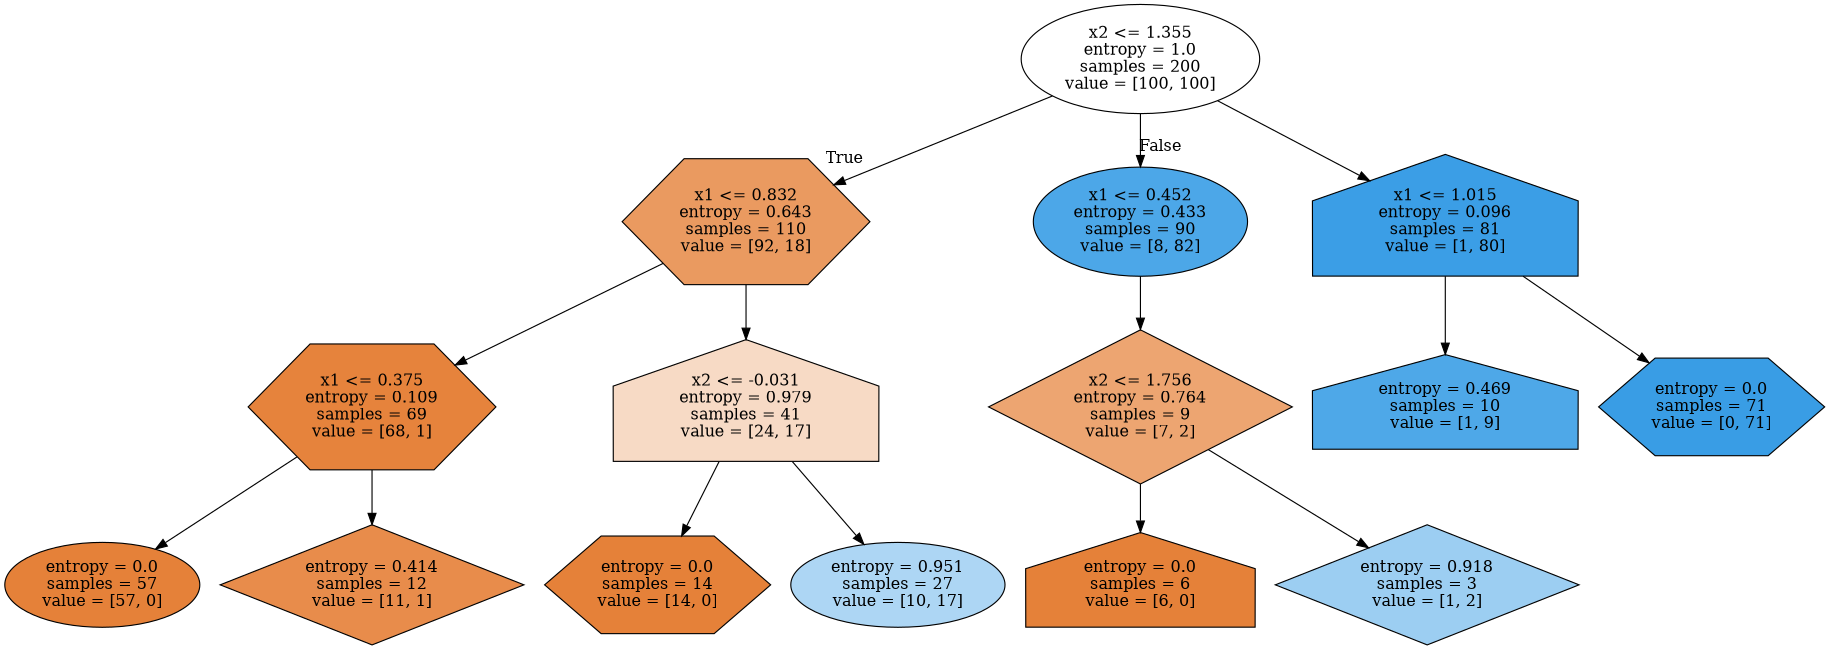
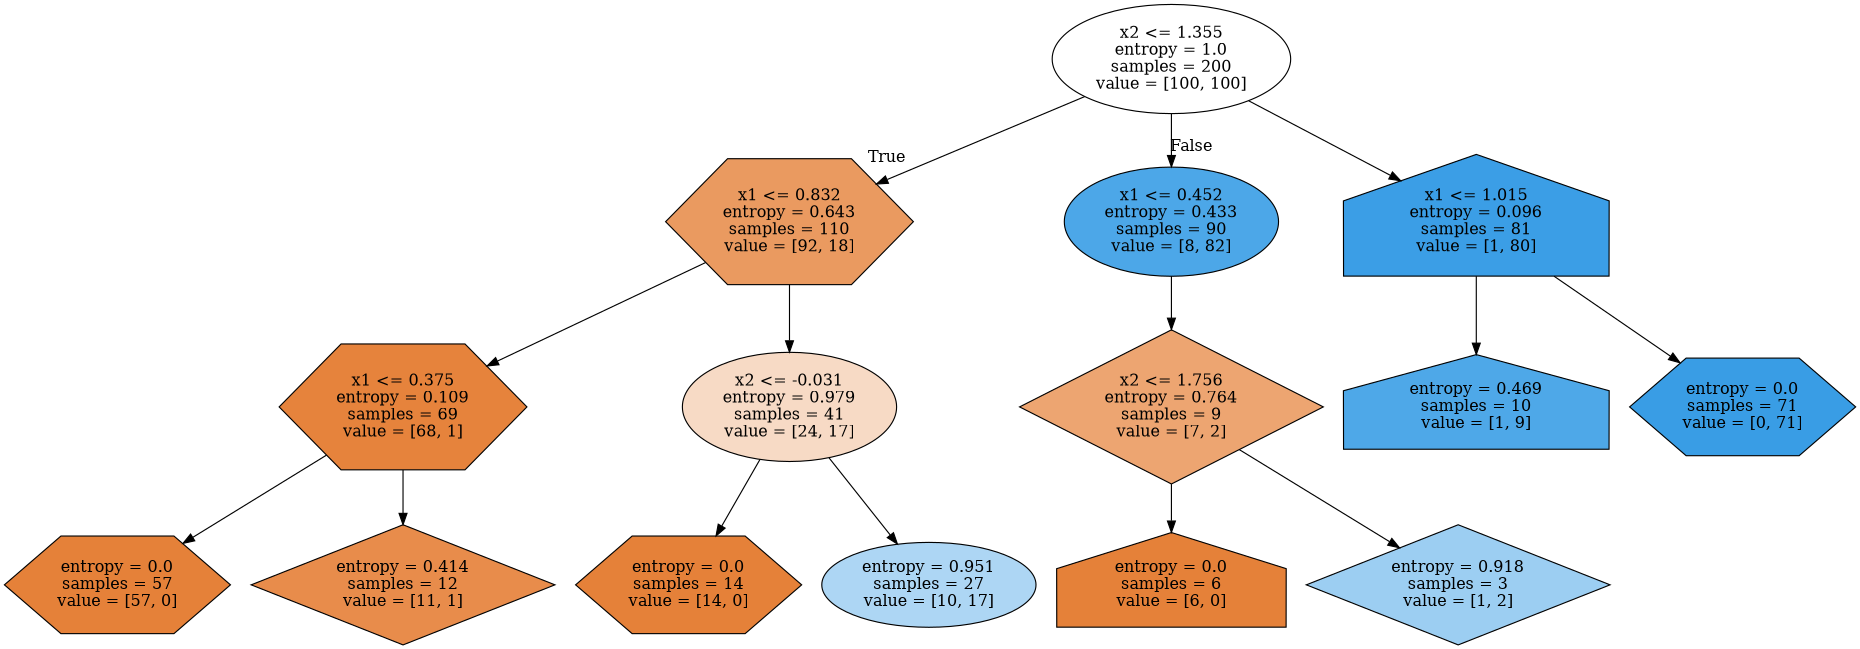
node "x2 <= -0.031 entropy = 0.979 samples = 41 value = [24, 17]": shape house -> ellipse
node "entropy = 0.0 samples = 57 value = [57, 0]": shape ellipse -> hexagon
